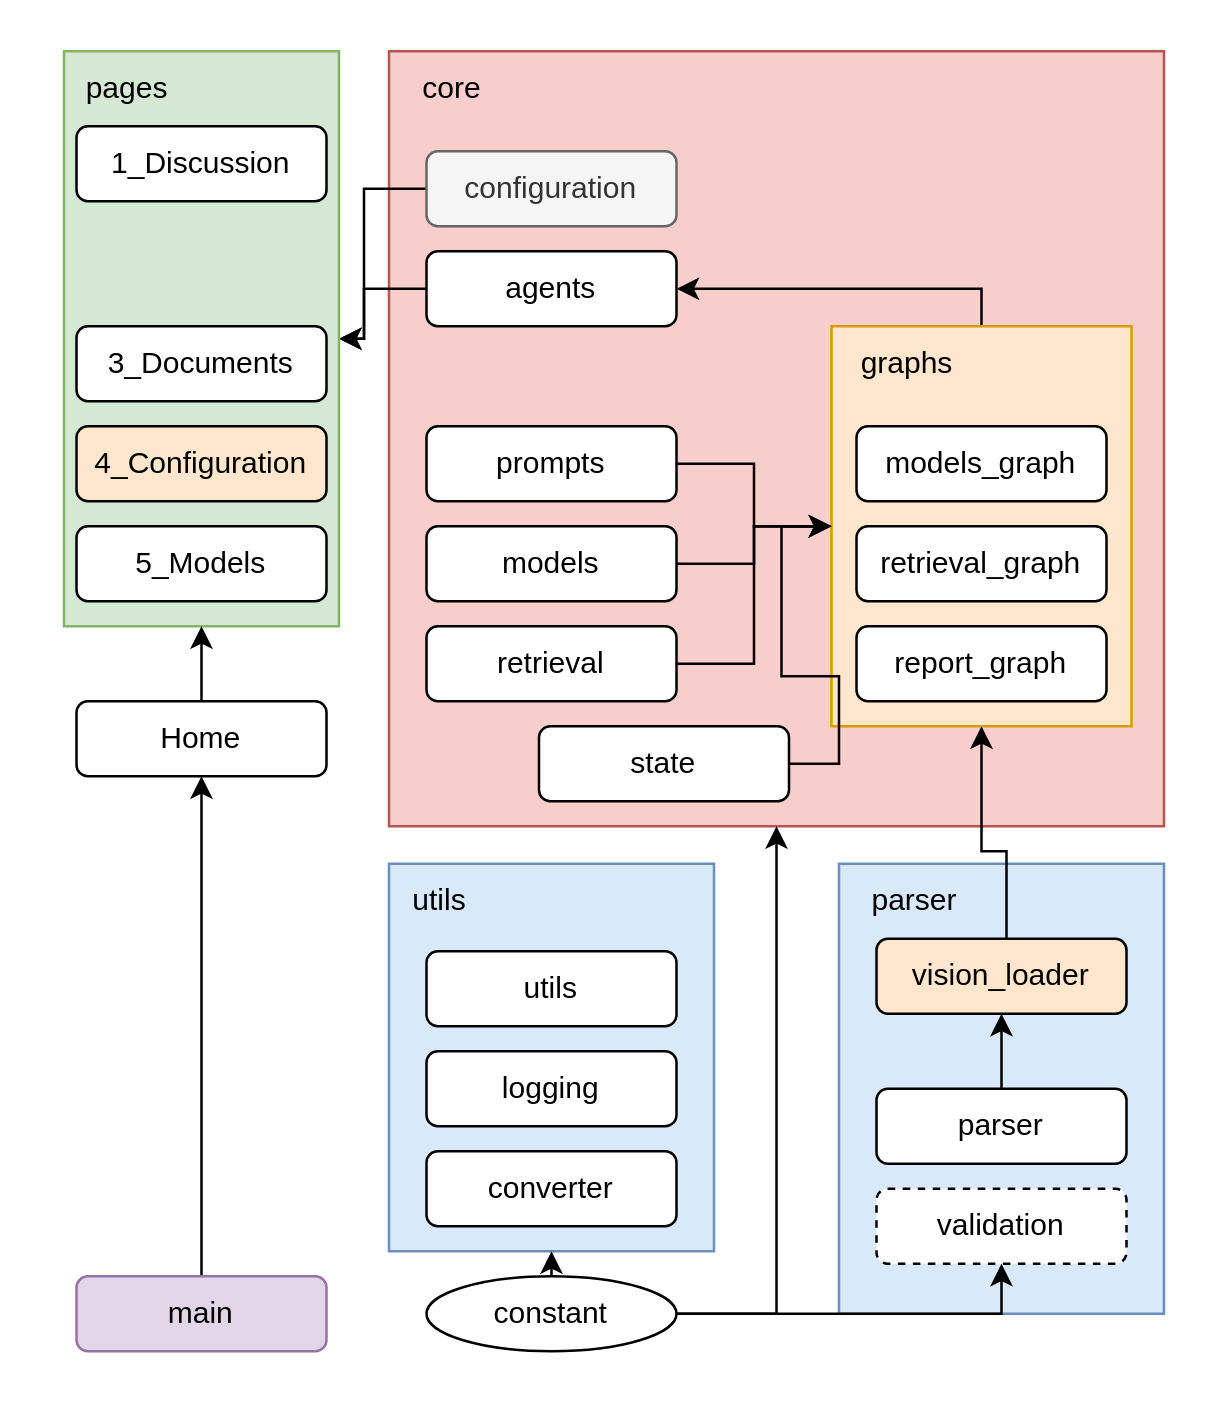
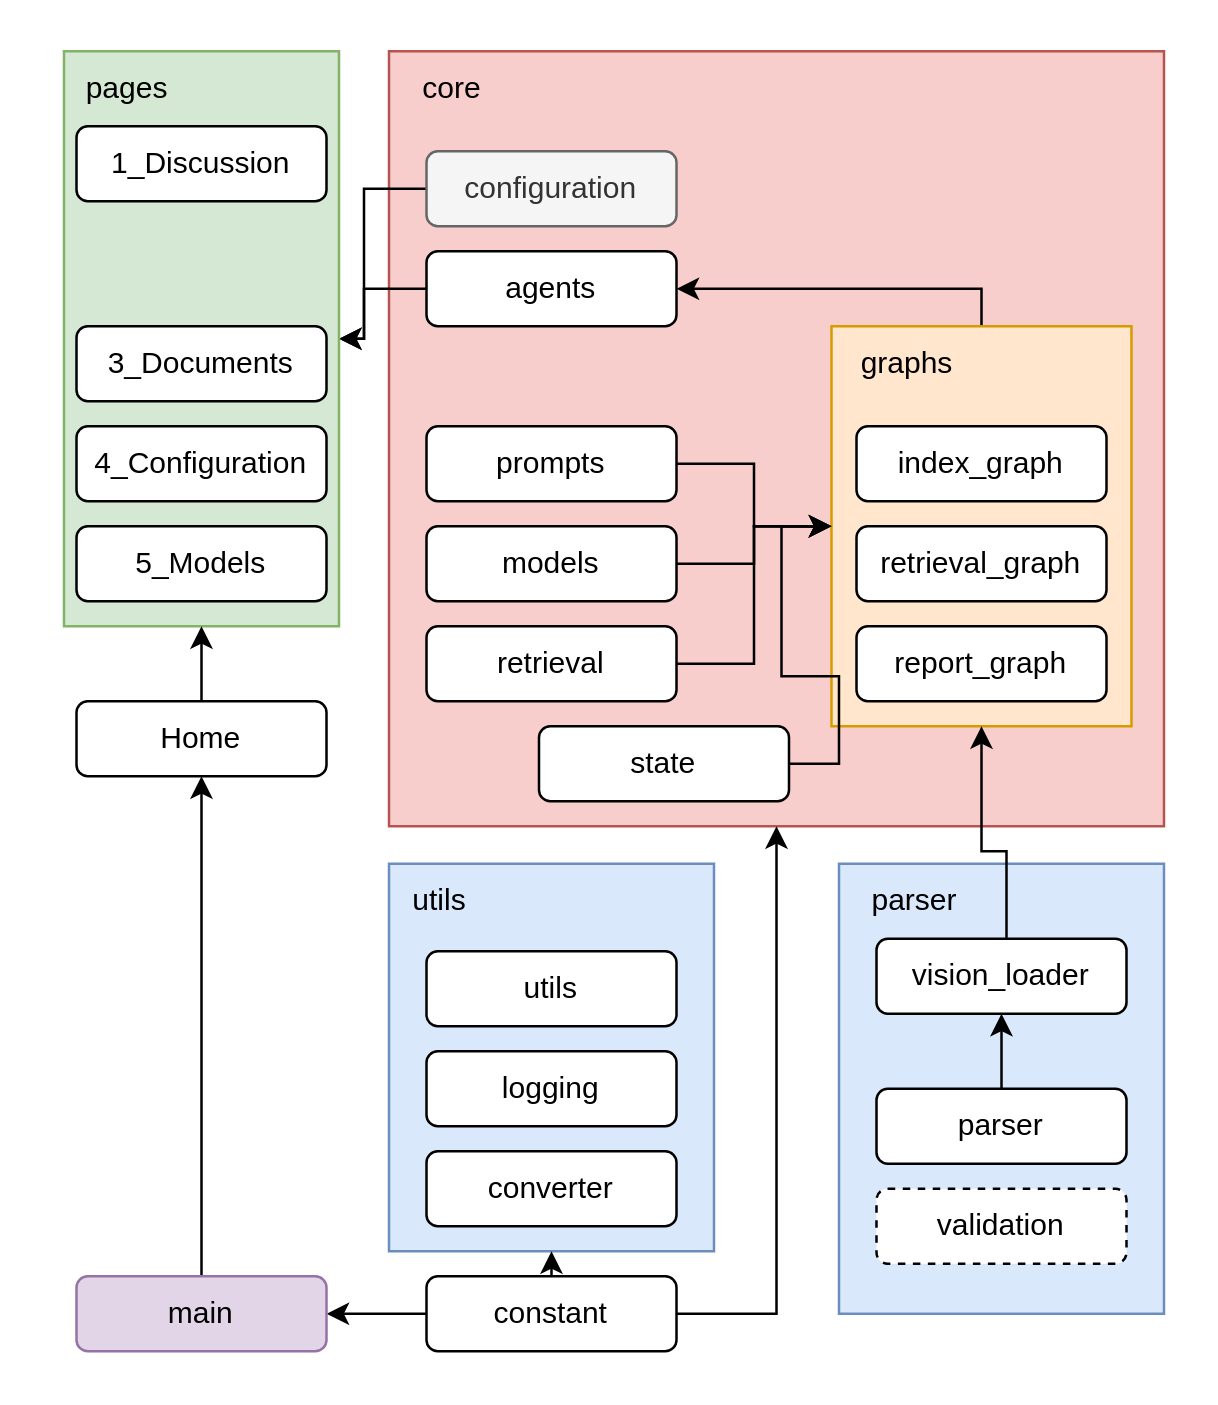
node "4_Configuration": fillcolor #ffe6cc -> #ffffff
node "models_graph": label "models_graph" -> "index_graph"
node "vision_loader": fillcolor #ffe6cc -> #ffffff
node "constant": shape ellipse -> rounded rectangle
edge "constant" -> "validation": now "constant" -> "main"
